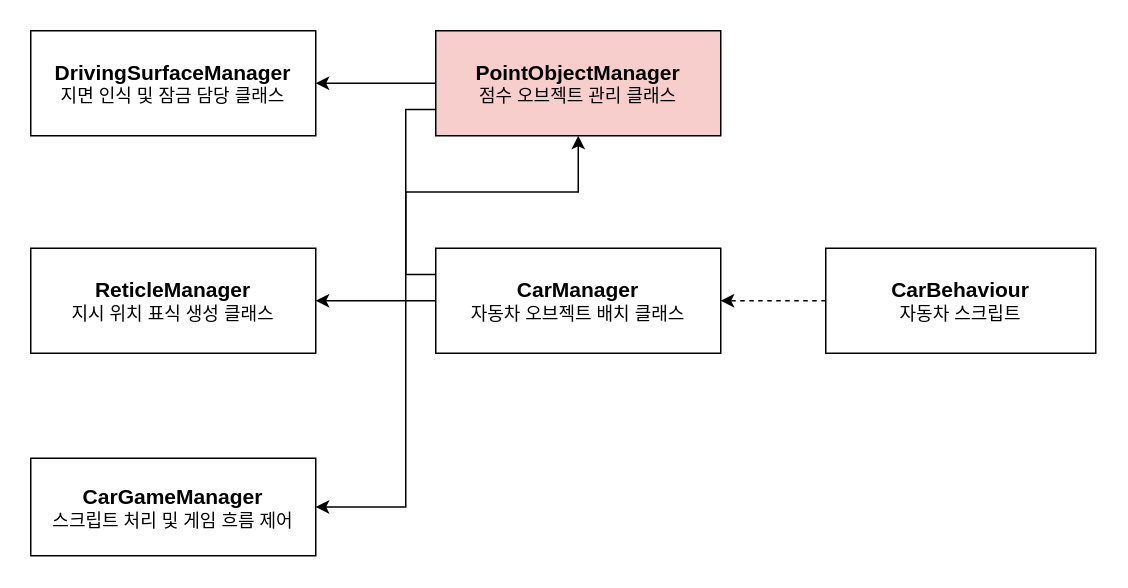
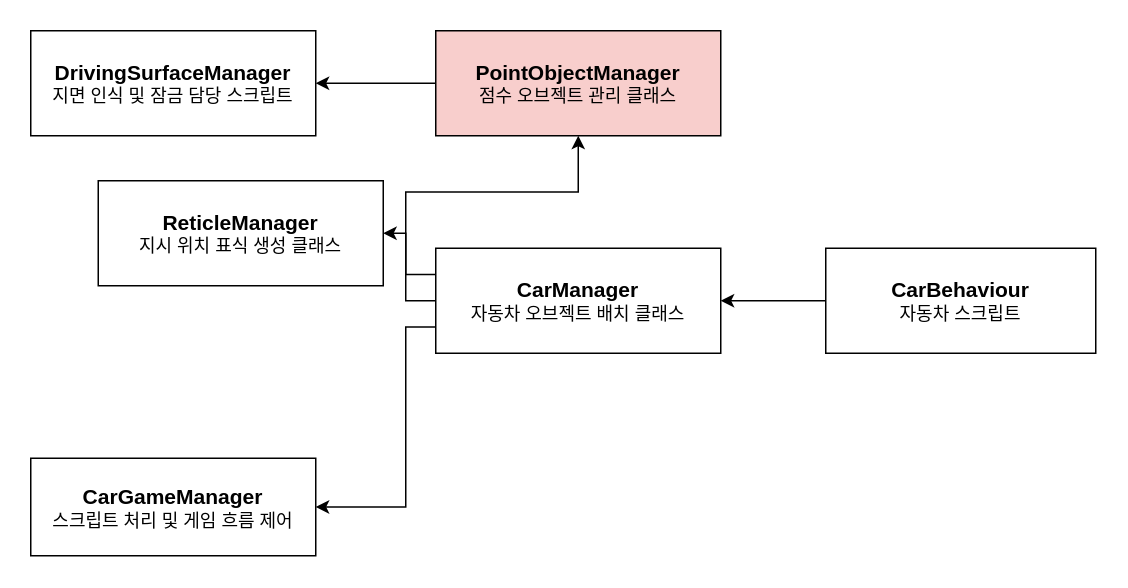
node "DrivingSurfaceManager 지면 인식 및 잠금 담당 클래스": label "DrivingSurfaceManager 지면 인식 및 잠금 담당 클래스" -> "DrivingSurfaceManager 지면 인식 및 잠금 담당 스크립트"
edge "PointObjectManager 점수 오브젝트 관리 클래스" -> "CarGameManager 스크립트 처리 및 게임 흐름 제어": removed
node "ReticleManager 지시 위치 표식 생성 클래스": moved (173, 301) -> (241, 233)
edge "CarBehaviour 자동차 스크립트" -> "CarManager 자동차 오브젝트 배치 클래스": style dashed -> solid
edge "CarManager 자동차 오브젝트 배치 클래스" -> "CarGameManager 스크립트 처리 및 게임 흐름 제어": added
